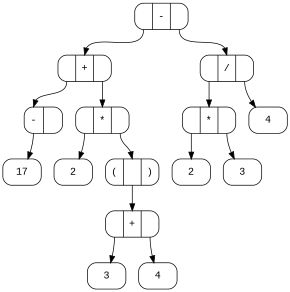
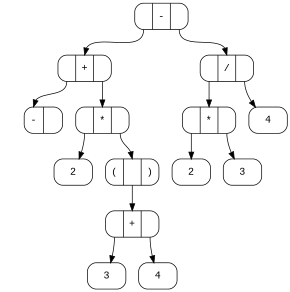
node "17": removed
